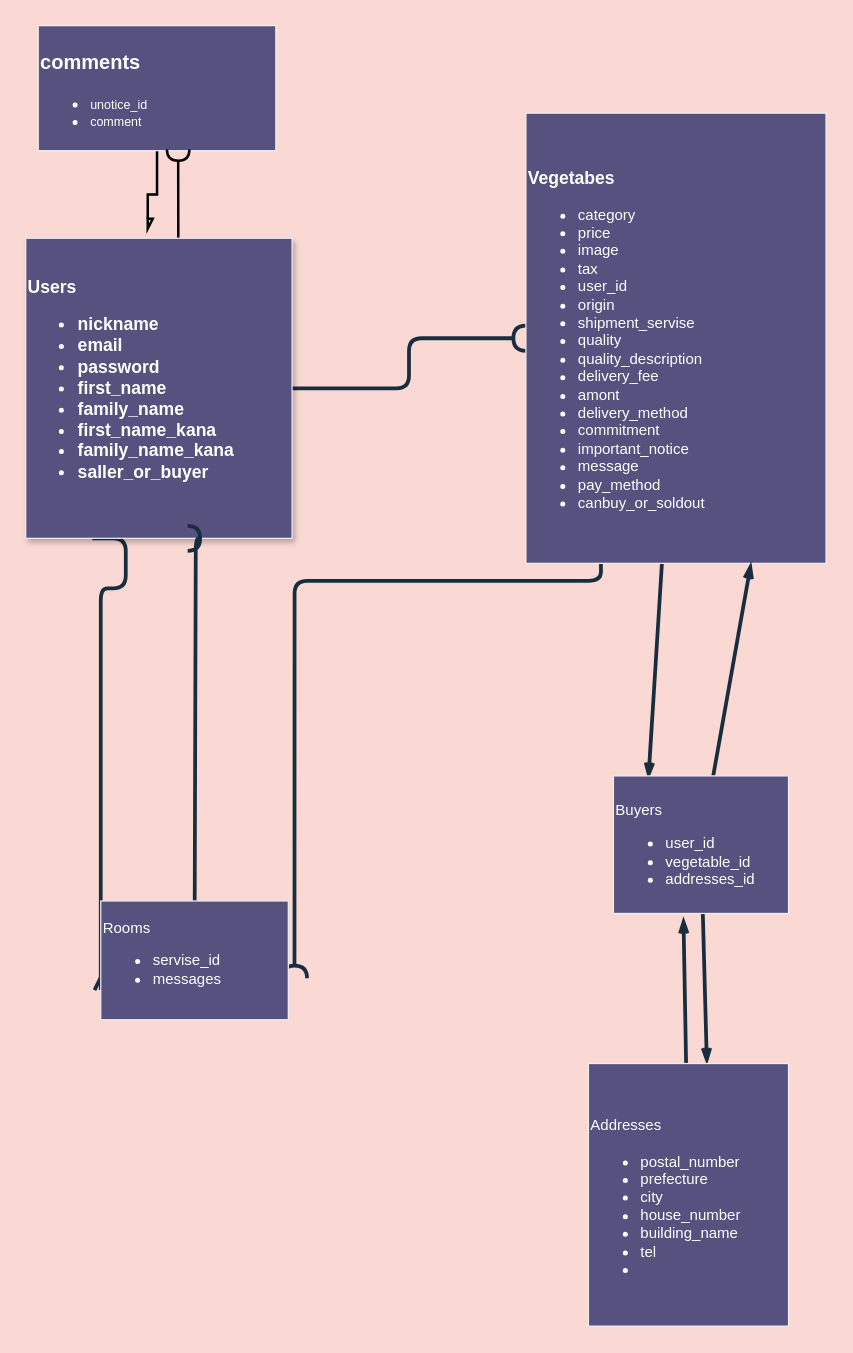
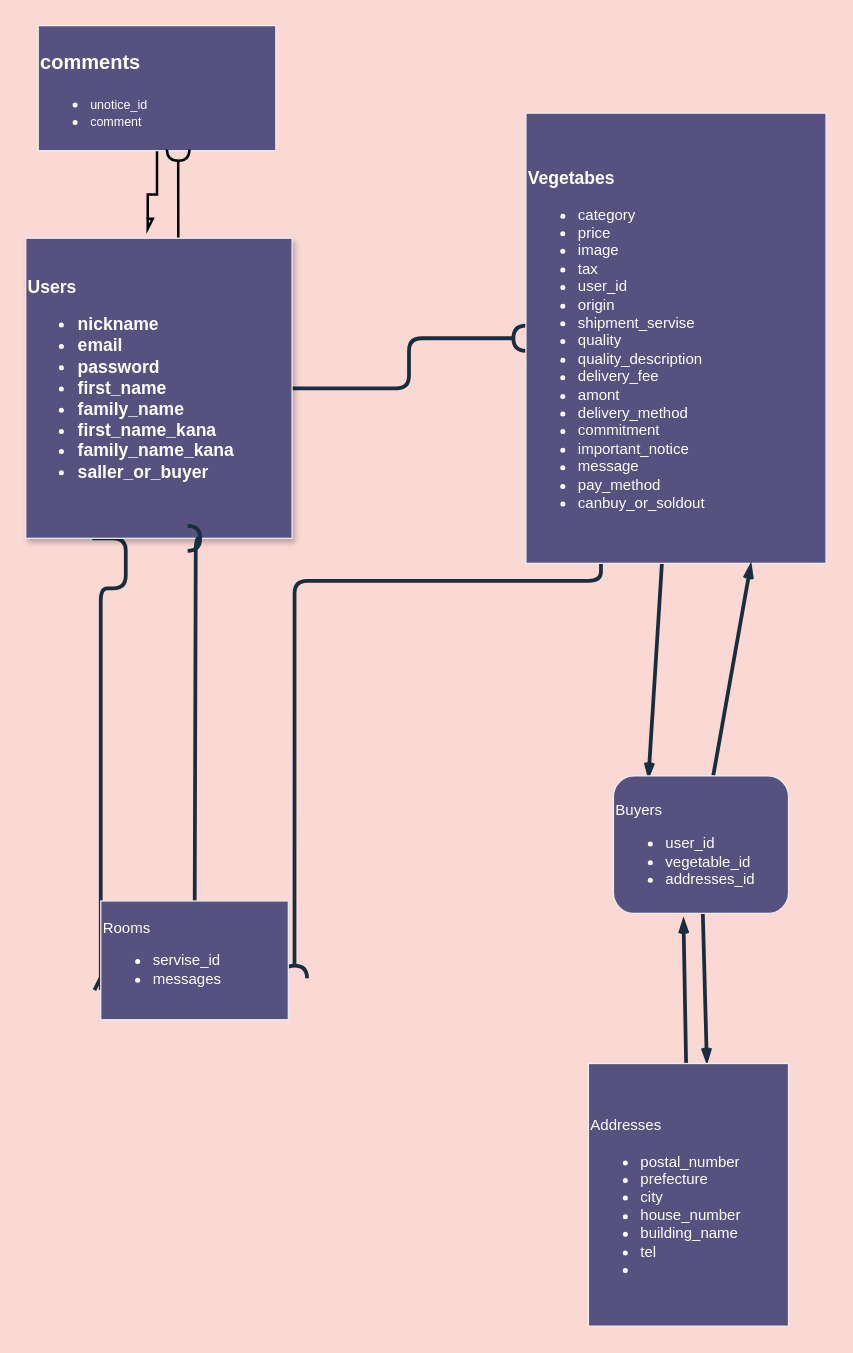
node "Buyers user_id vegetable_id addresses_id": shape rectangle -> rounded rectangle
